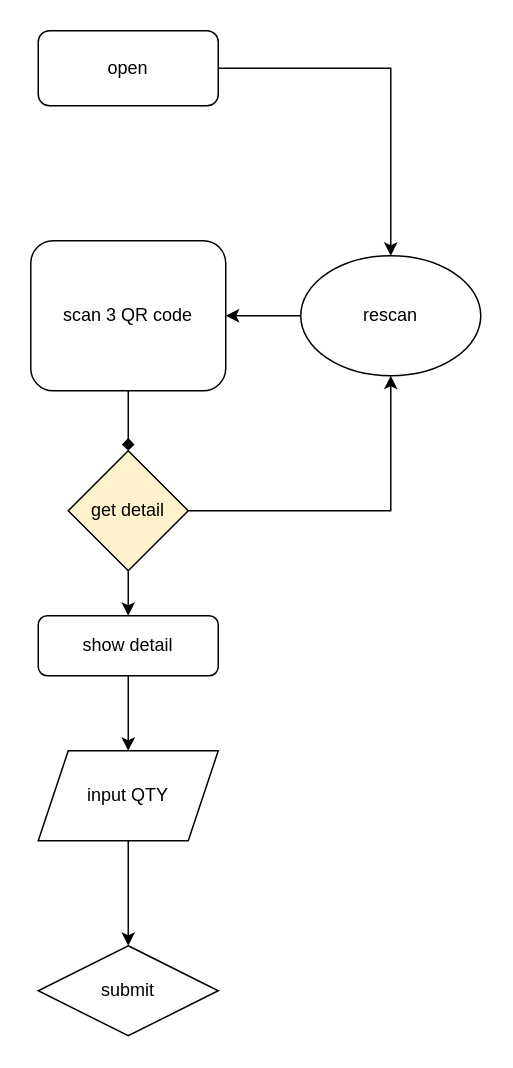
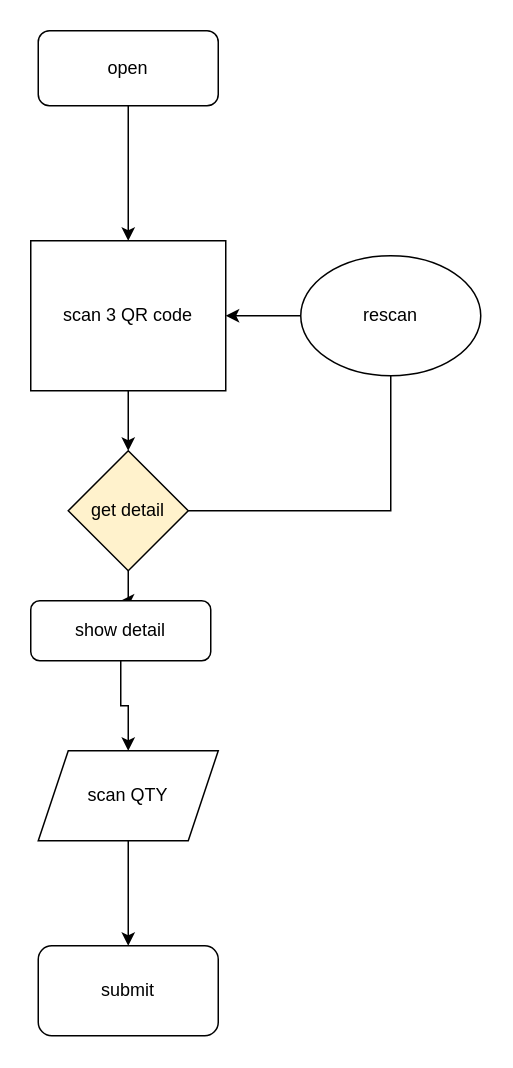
edge "open" -> "rescan": now "open" -> "scan 3 QR code"
node "scan 3 QR code": shape rounded rectangle -> rectangle
edge "get detail" -> "rescan": arrowhead classic -> none
edge "scan 3 QR code" -> "get detail": arrowhead diamond -> classic
node "show detail": moved (128, 646) -> (121, 631)
node "input QTY": label "input QTY" -> "scan QTY"
node "submit": shape diamond -> rounded rectangle
